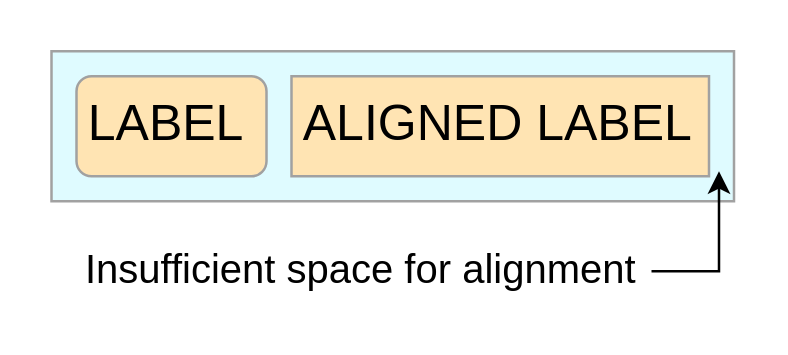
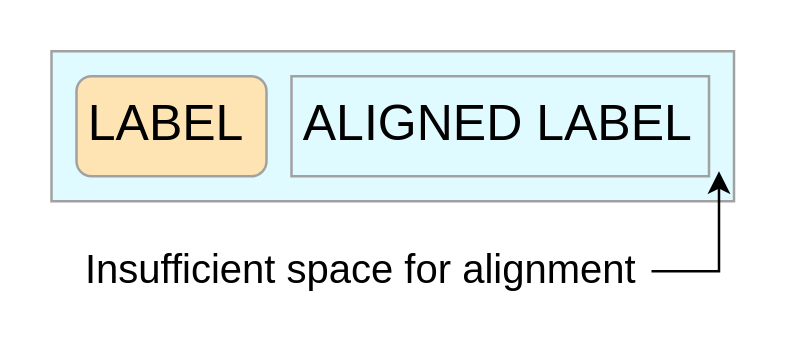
node "ALIGNED LABEL": fillcolor #ffe4b3 -> #dffbff
